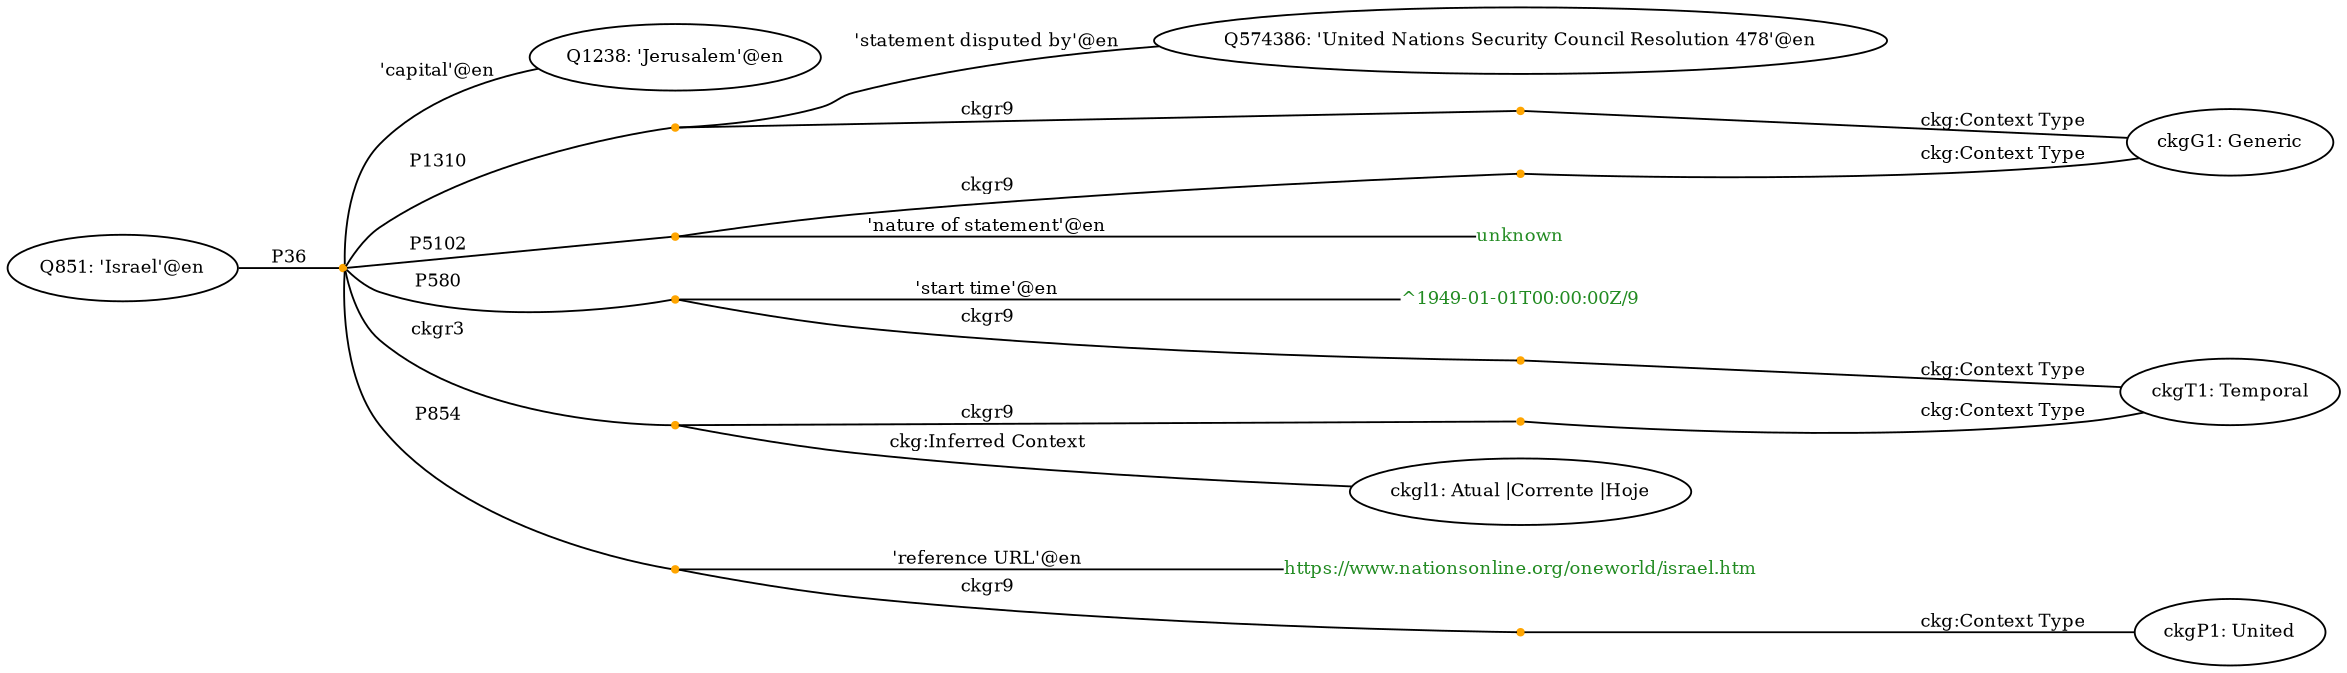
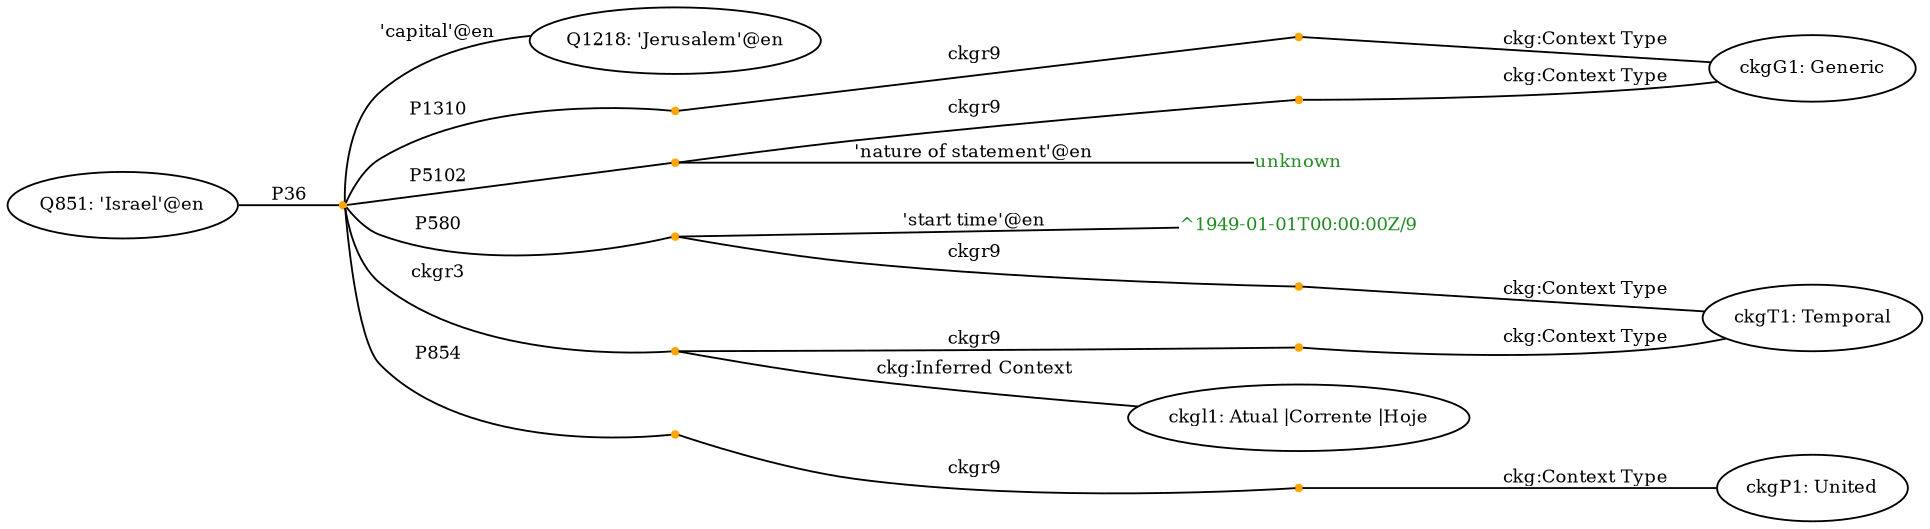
node "Q574386: 'United Nations Security Council Resolution 478'@en": removed
node "Q1238: 'Jerusalem'@en": label "Q1238: 'Jerusalem'@en" -> "Q1218: 'Jerusalem'@en"
node "https://www.nationsonline.org/oneworld/israel.htm": removed
